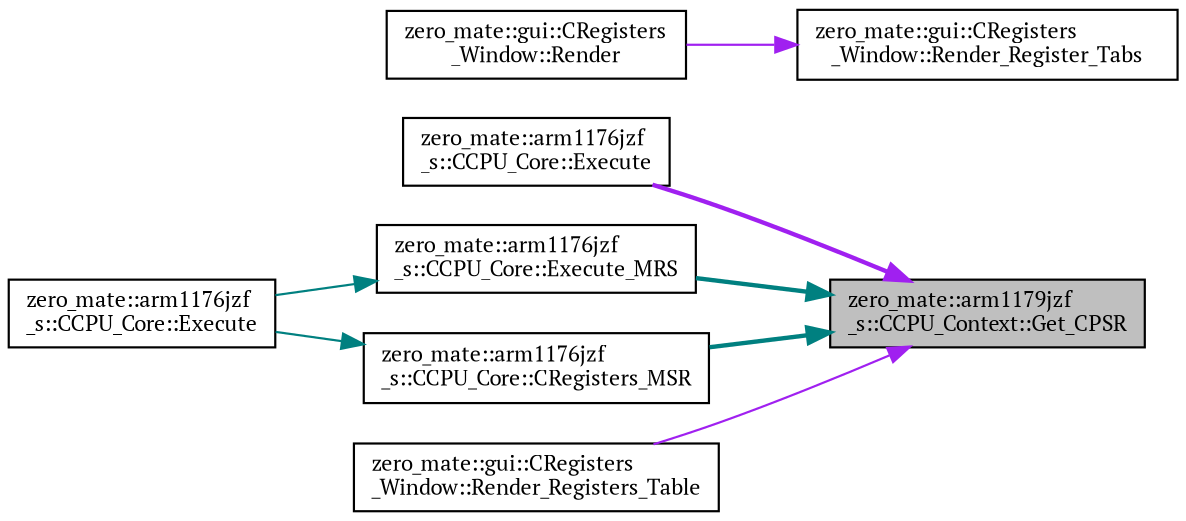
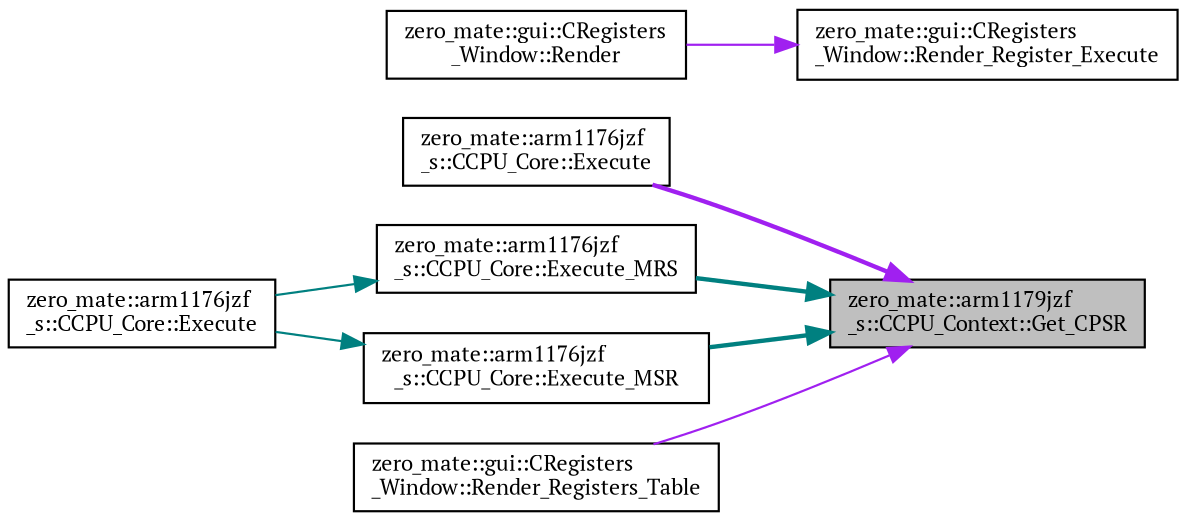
node "zero_mate::gui::CRegisters _Window::Render_Register_Tabs": label "zero_mate::gui::CRegisters _Window::Render_Register_Tabs" -> "zero_mate::gui::CRegisters _Window::Render_Register_Execute"
node "zero_mate::arm1176jzf _s::CCPU_Core::CRegisters_MSR": label "zero_mate::arm1176jzf _s::CCPU_Core::CRegisters_MSR" -> "zero_mate::arm1176jzf _s::CCPU_Core::Execute_MSR"
